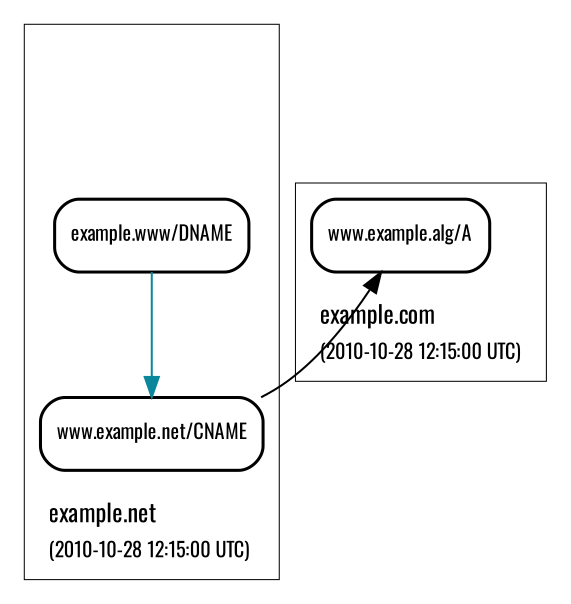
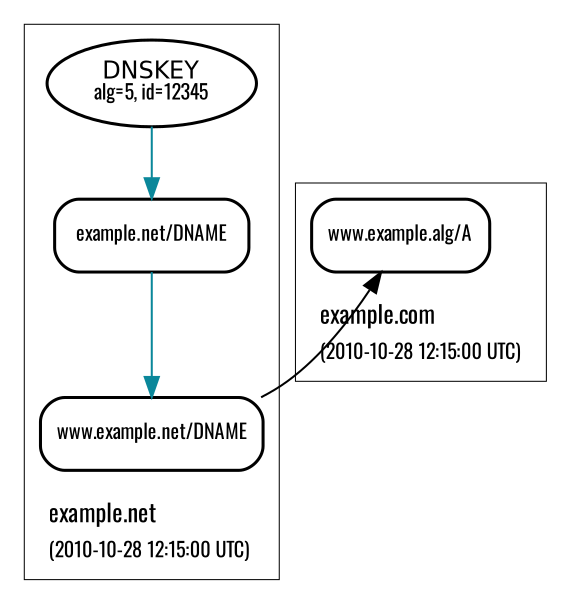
node "DNSKEY": added
node "example.www/DNAME": label "example.www/DNAME" -> "example.net/DNAME"
node "www.example.net/CNAME": label "www.example.net/CNAME" -> "www.example.net/DNAME"
